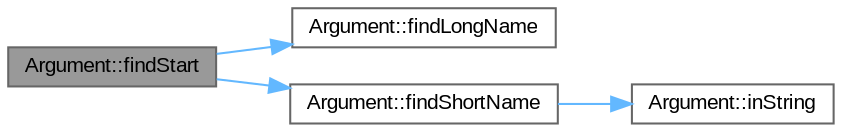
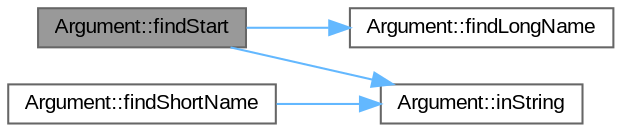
edge "Argument::findStart" -> "Argument::findShortName": now "Argument::findStart" -> "Argument::inString"
